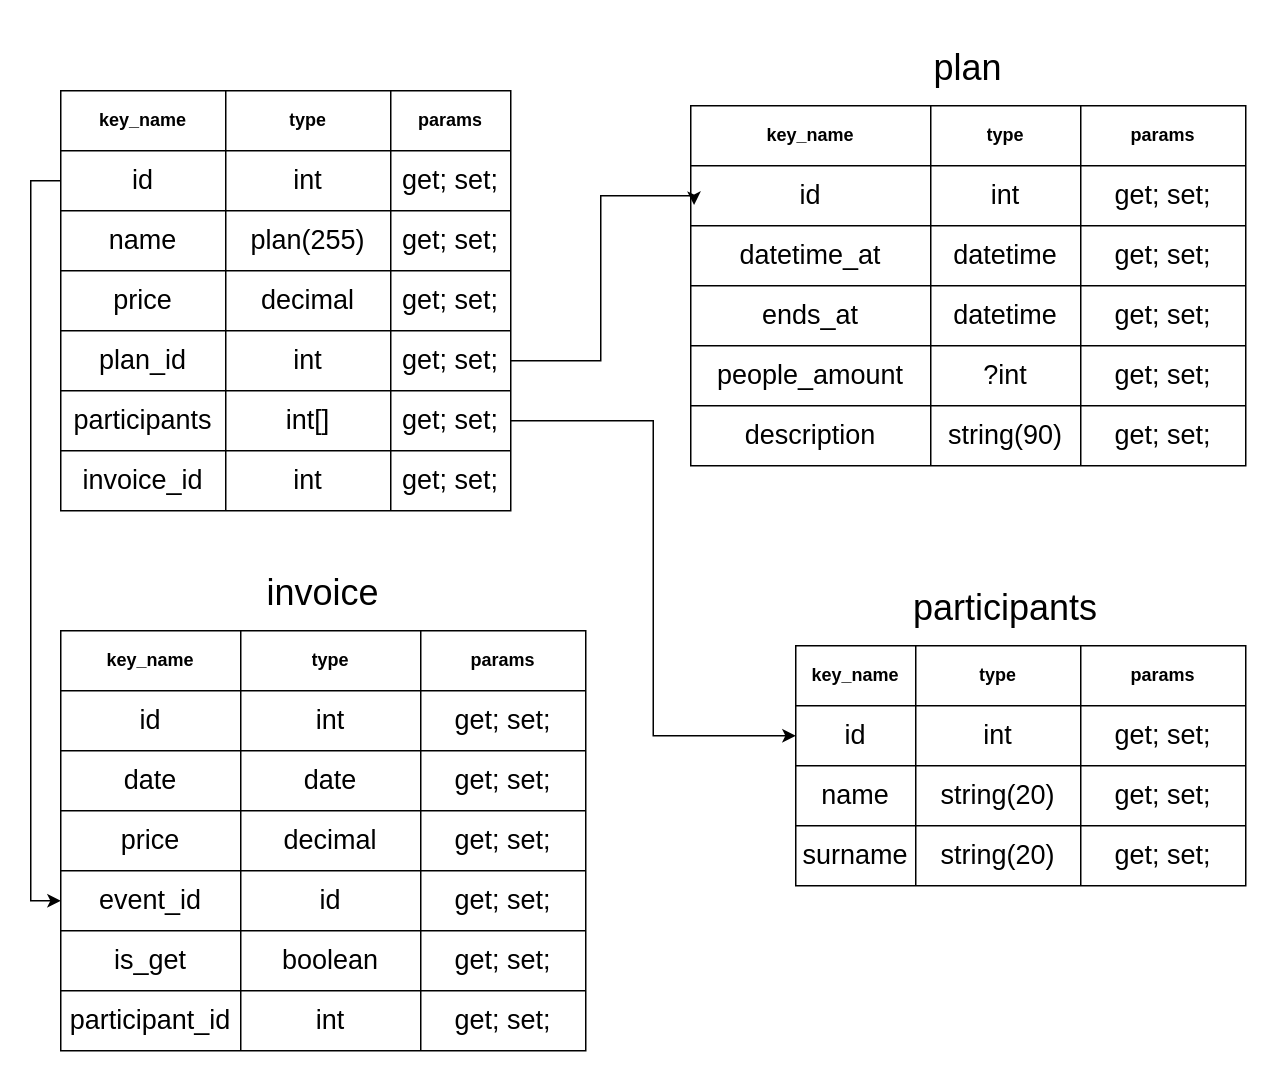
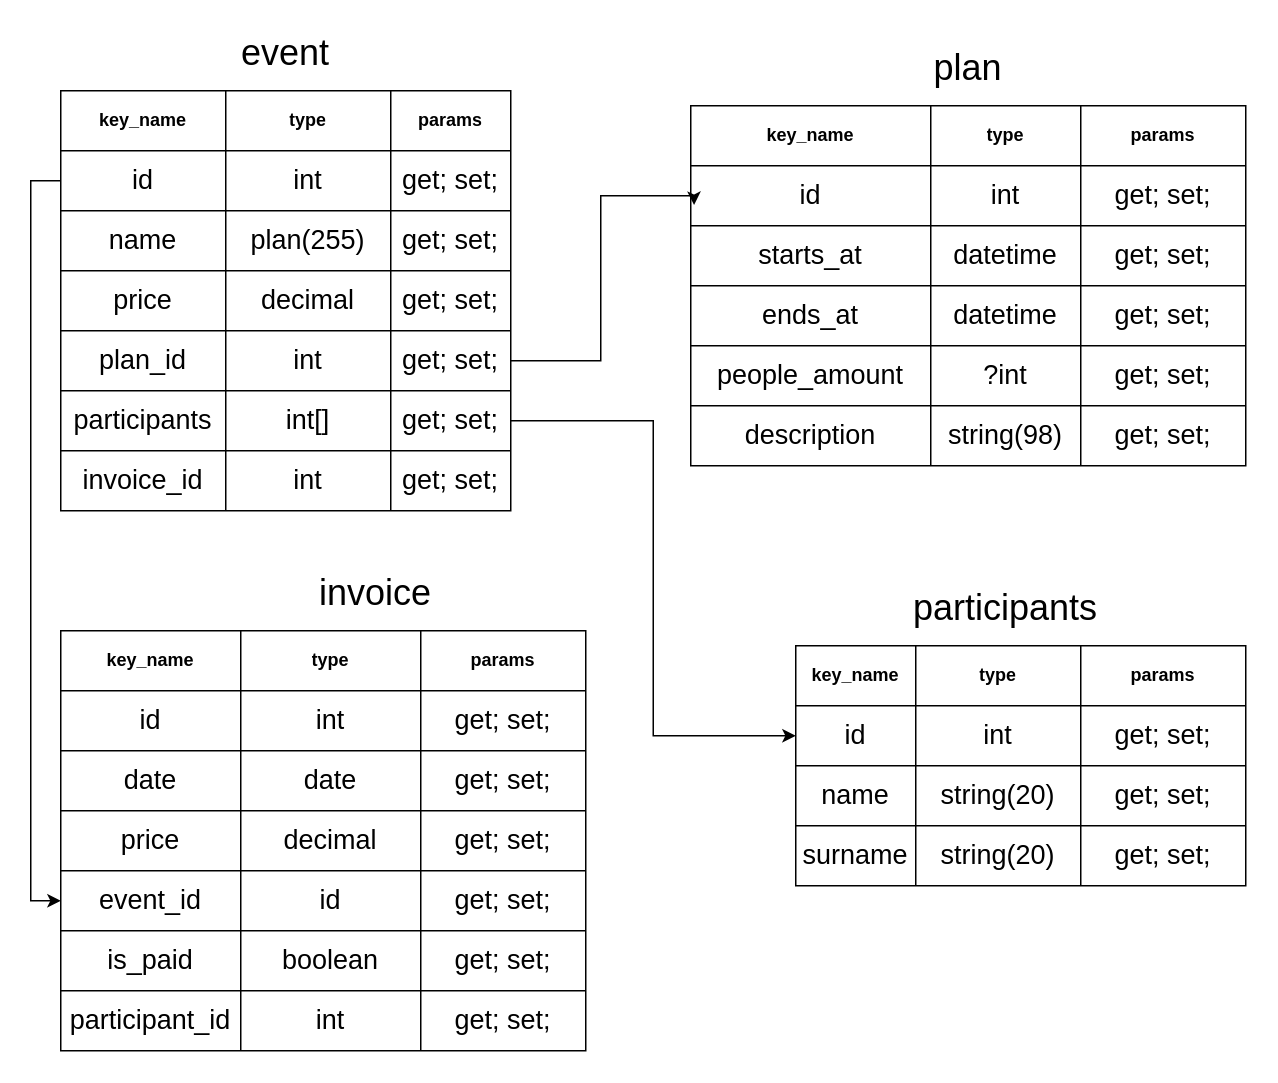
node "event": added
node "datetime_at": label "datetime_at" -> "starts_at"
node "string(90)": label "string(90)" -> "string(98)"
node "invoice": moved (323, 593) -> (376, 593)
node "is_get": label "is_get" -> "is_paid"
